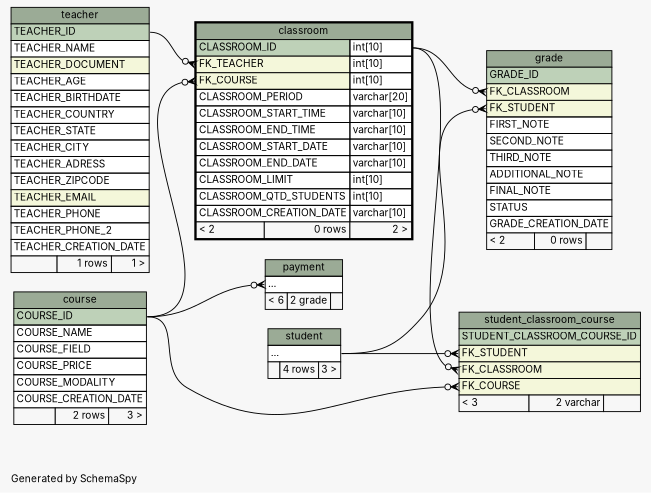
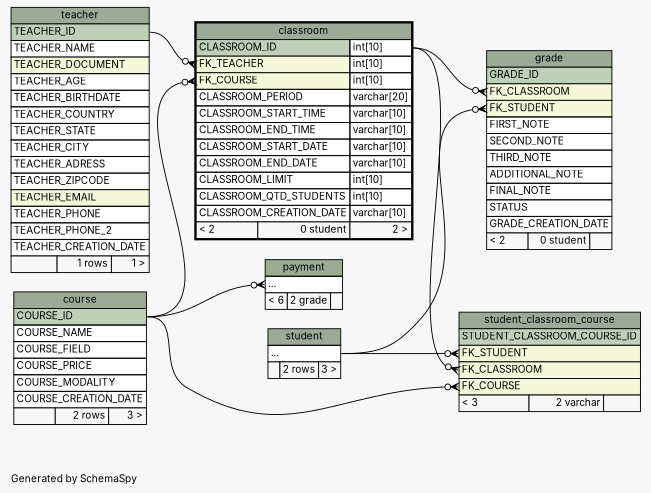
node "classroom": text "0 rows" -> "0 student"
node "grade": text "0 rows" -> "0 student"
node "student": text "4 rows" -> "2 rows"
